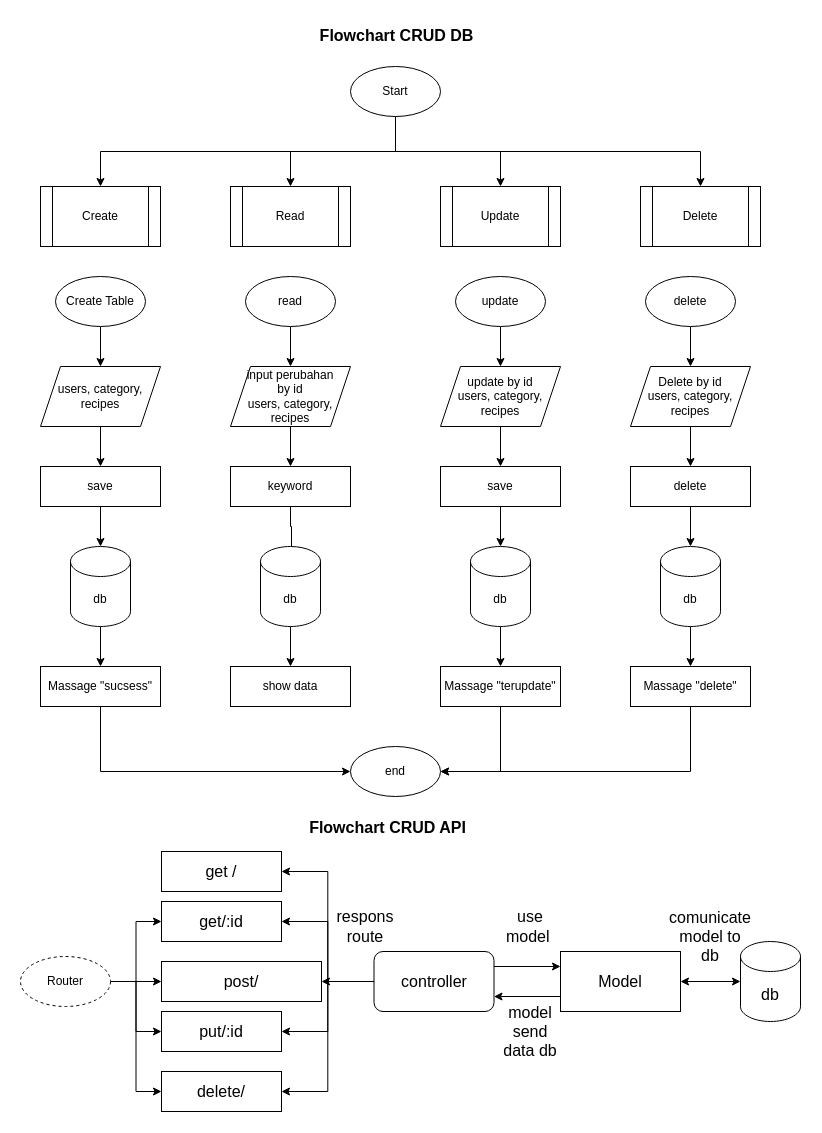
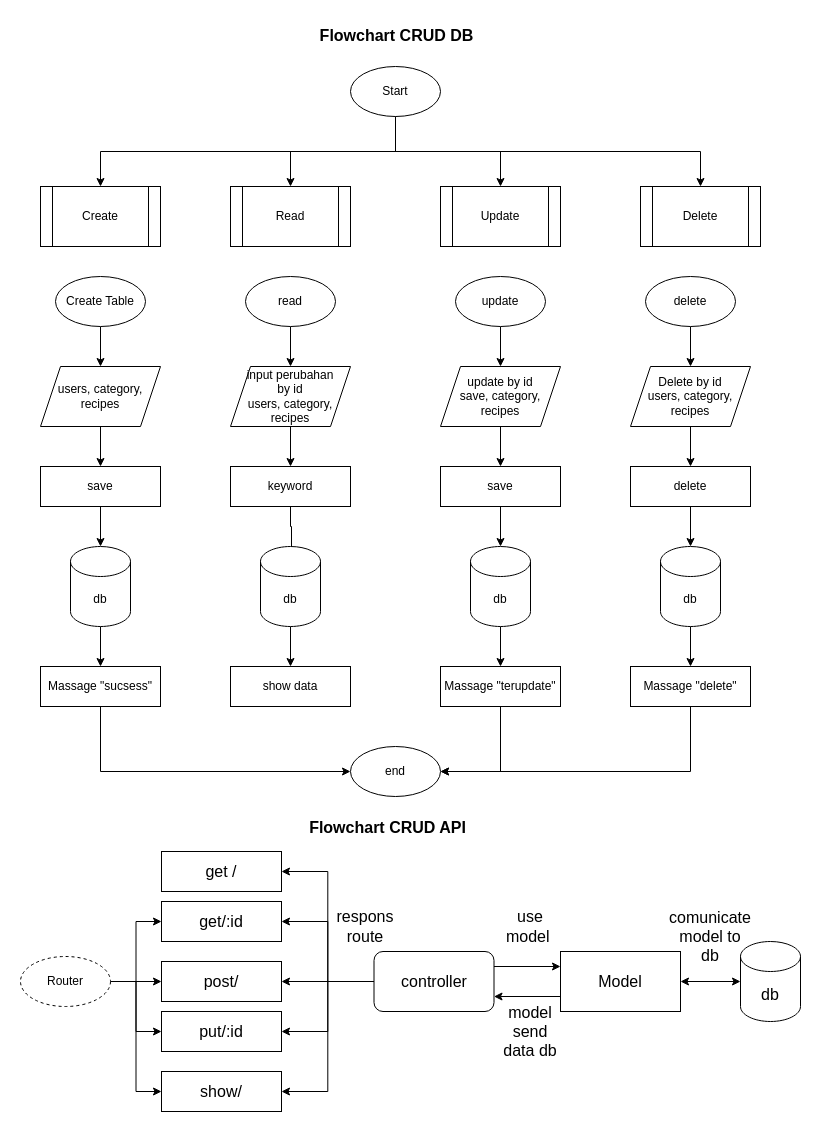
node "update by id users, category, recipes": label "update by id users, category, recipes" -> "update by id save, category, recipes"
node "post/": size 160x40 -> 120x40
node "delete/": label "delete/" -> "show/"
